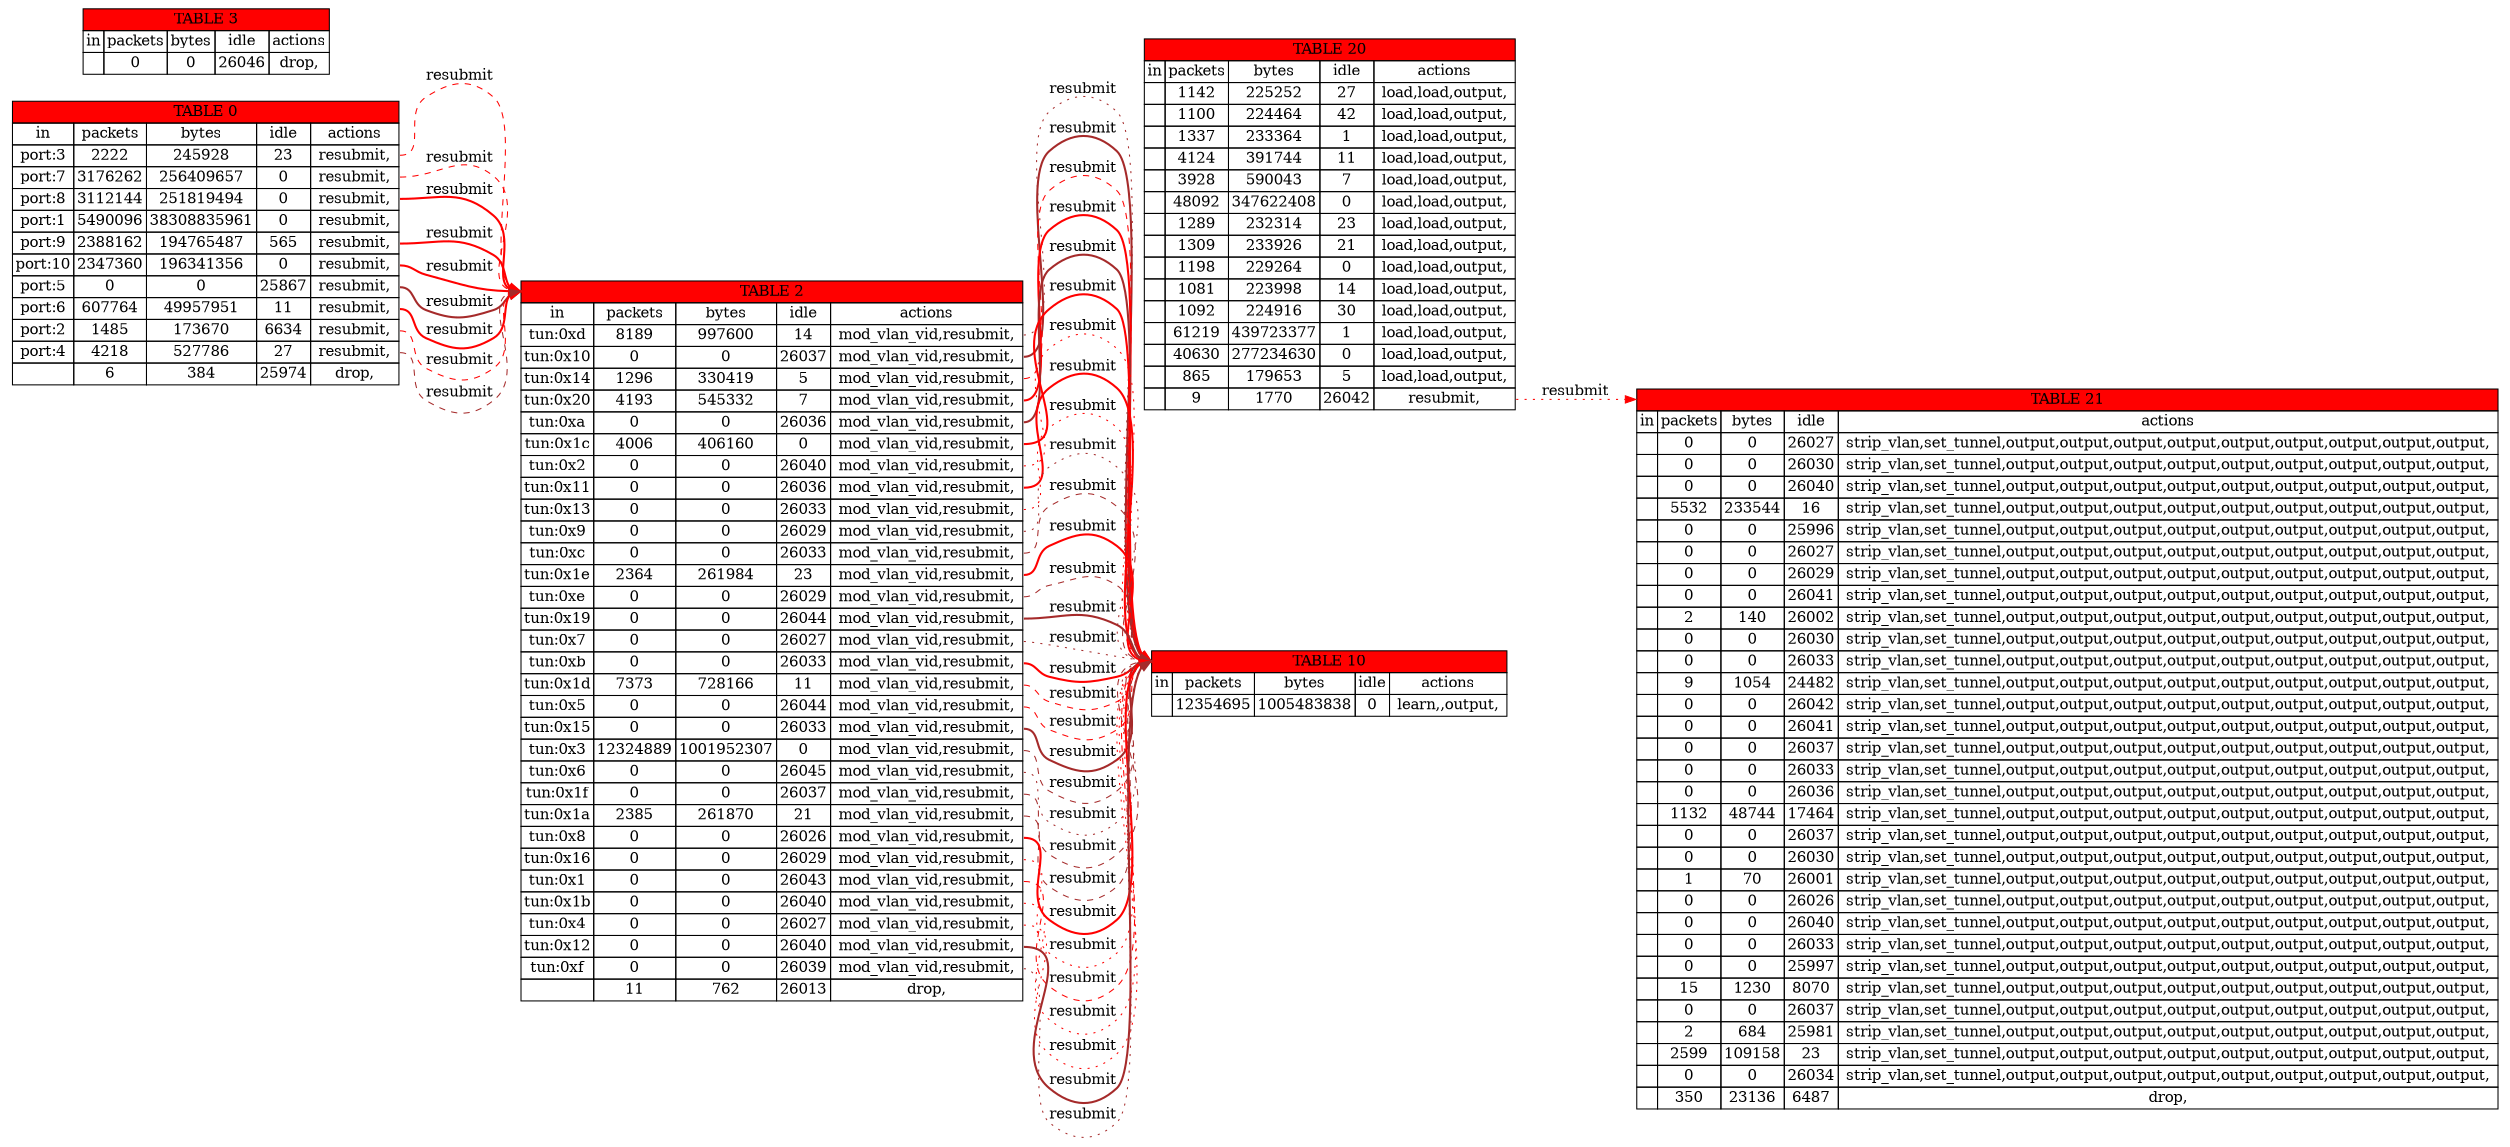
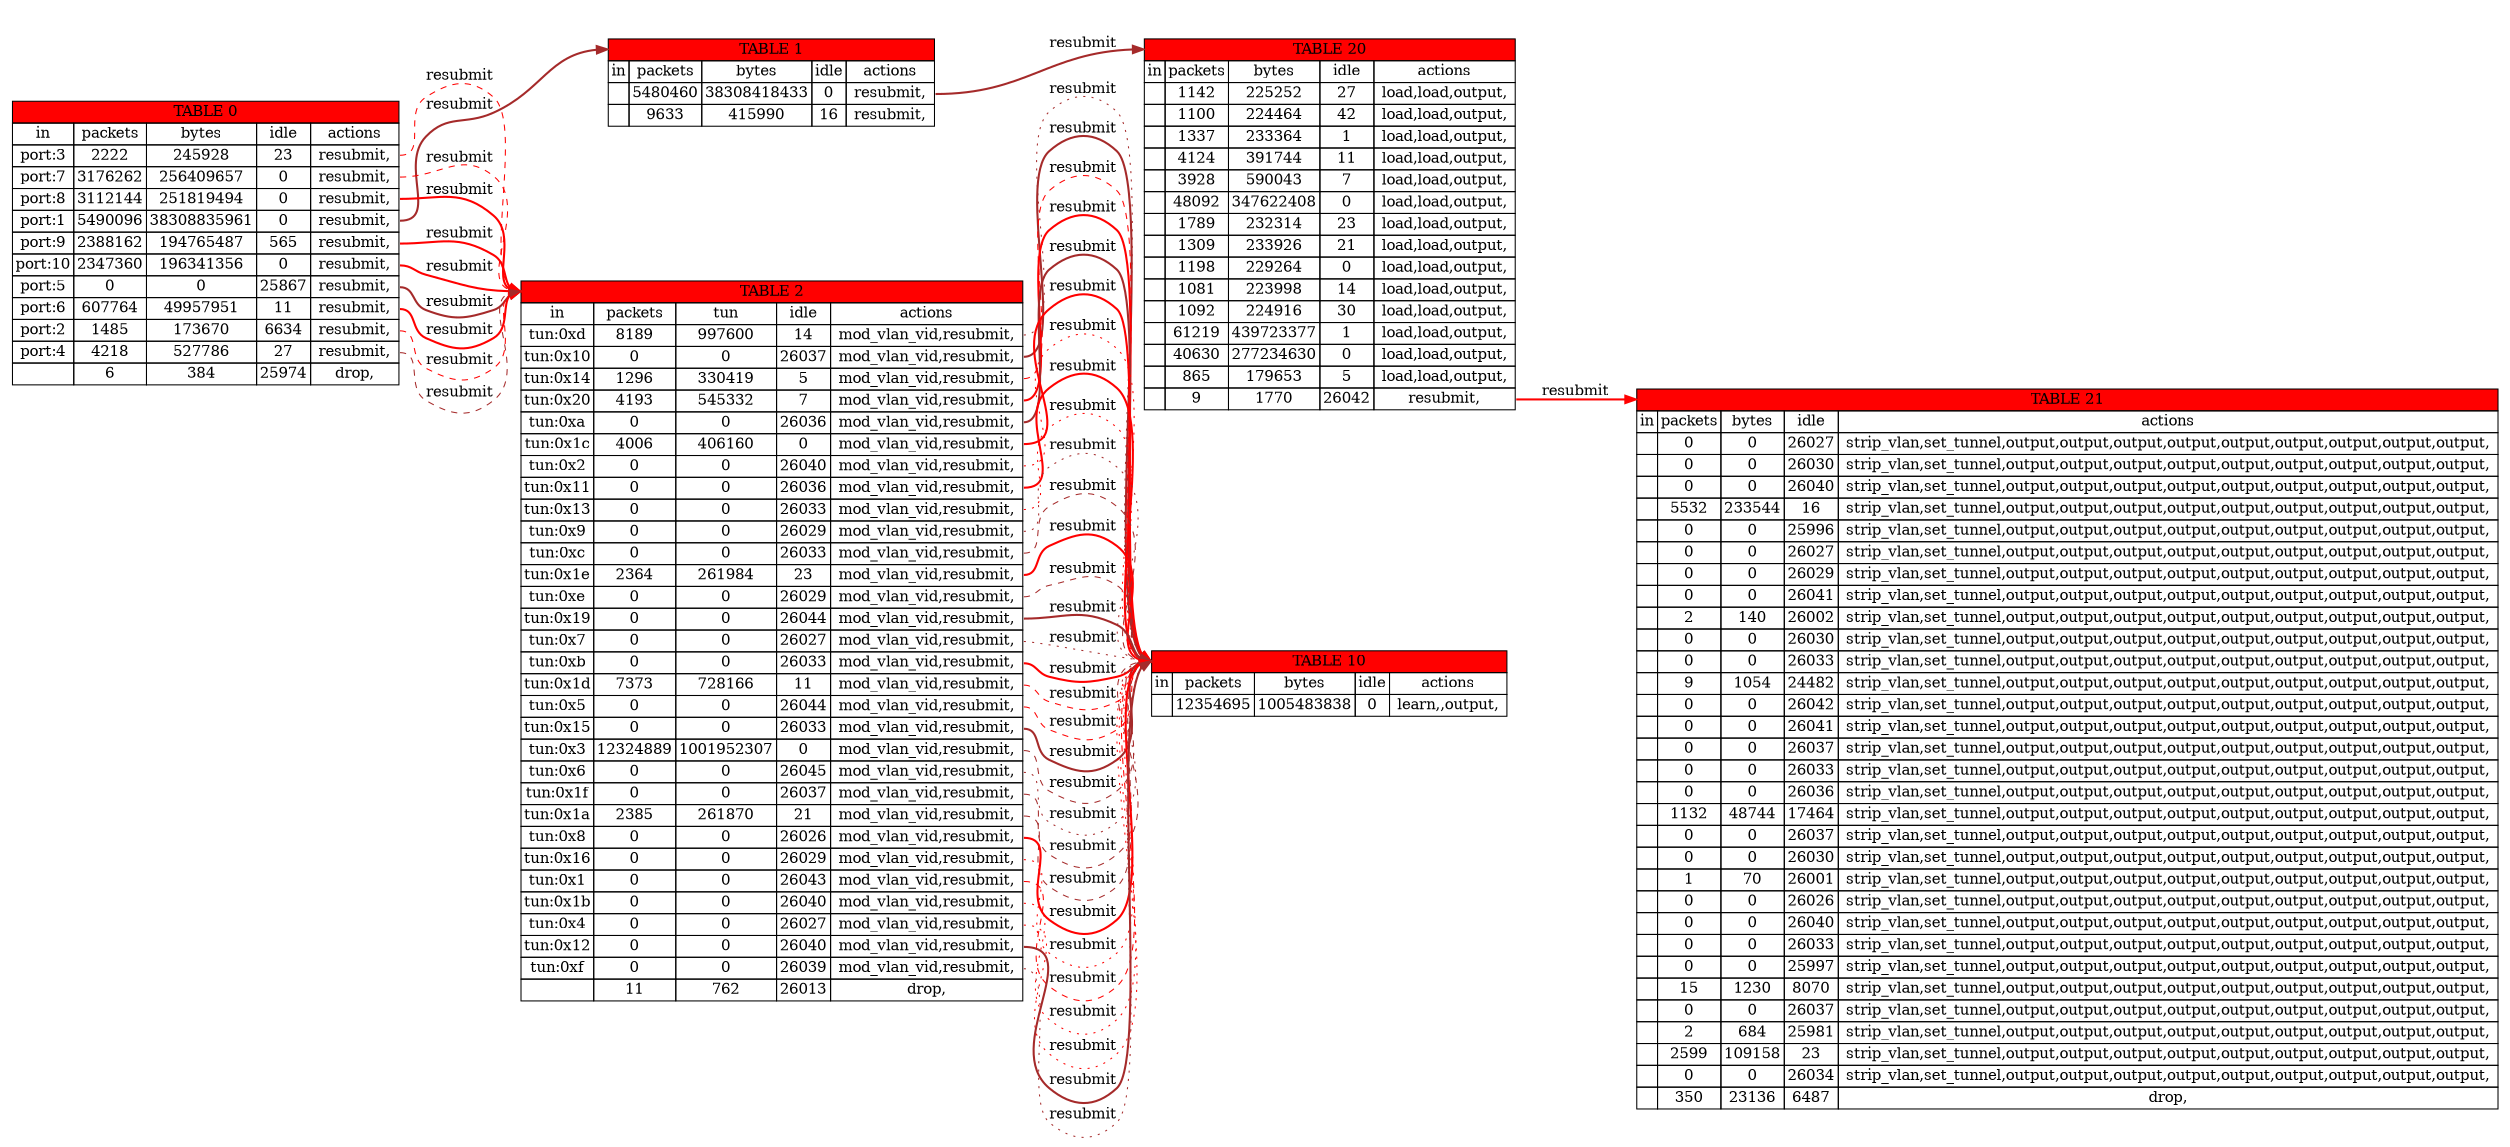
node "TABLE 3": removed
node "TABLE 1": added
node "TABLE 20": text "1289" -> "1789"
node "TABLE 2": text "bytes" -> "tun"
edge "TABLE 20" -> "TABLE 21": style dotted -> bold
